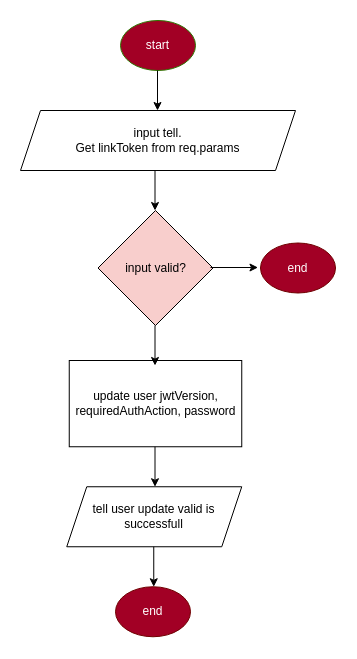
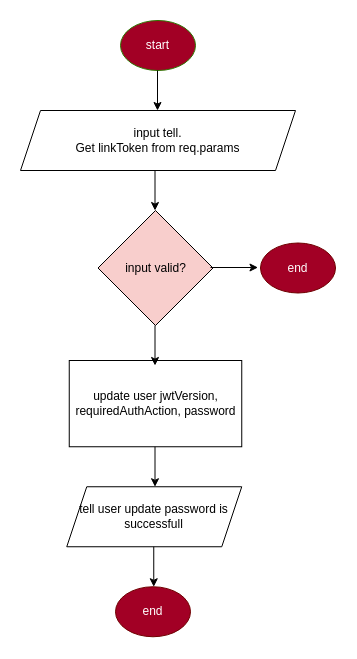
node "tell user update valid is successfull": label "tell user update valid is successfull" -> "tell user update password is successfull"
